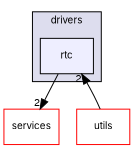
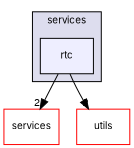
cluster "drivers": label "drivers" -> "services"
edge "utils" -> "rtc": reversed
